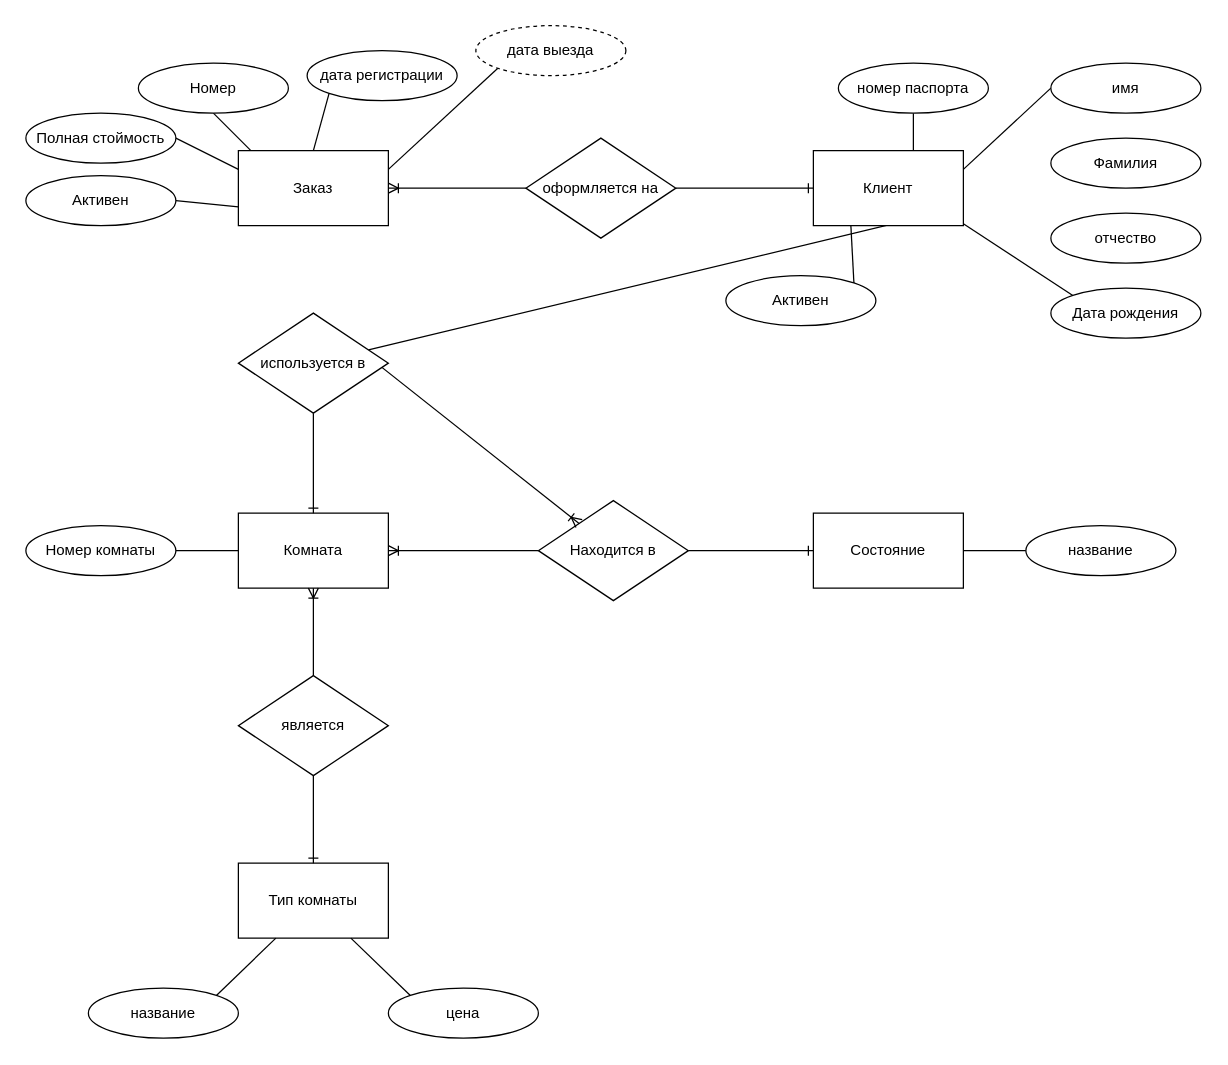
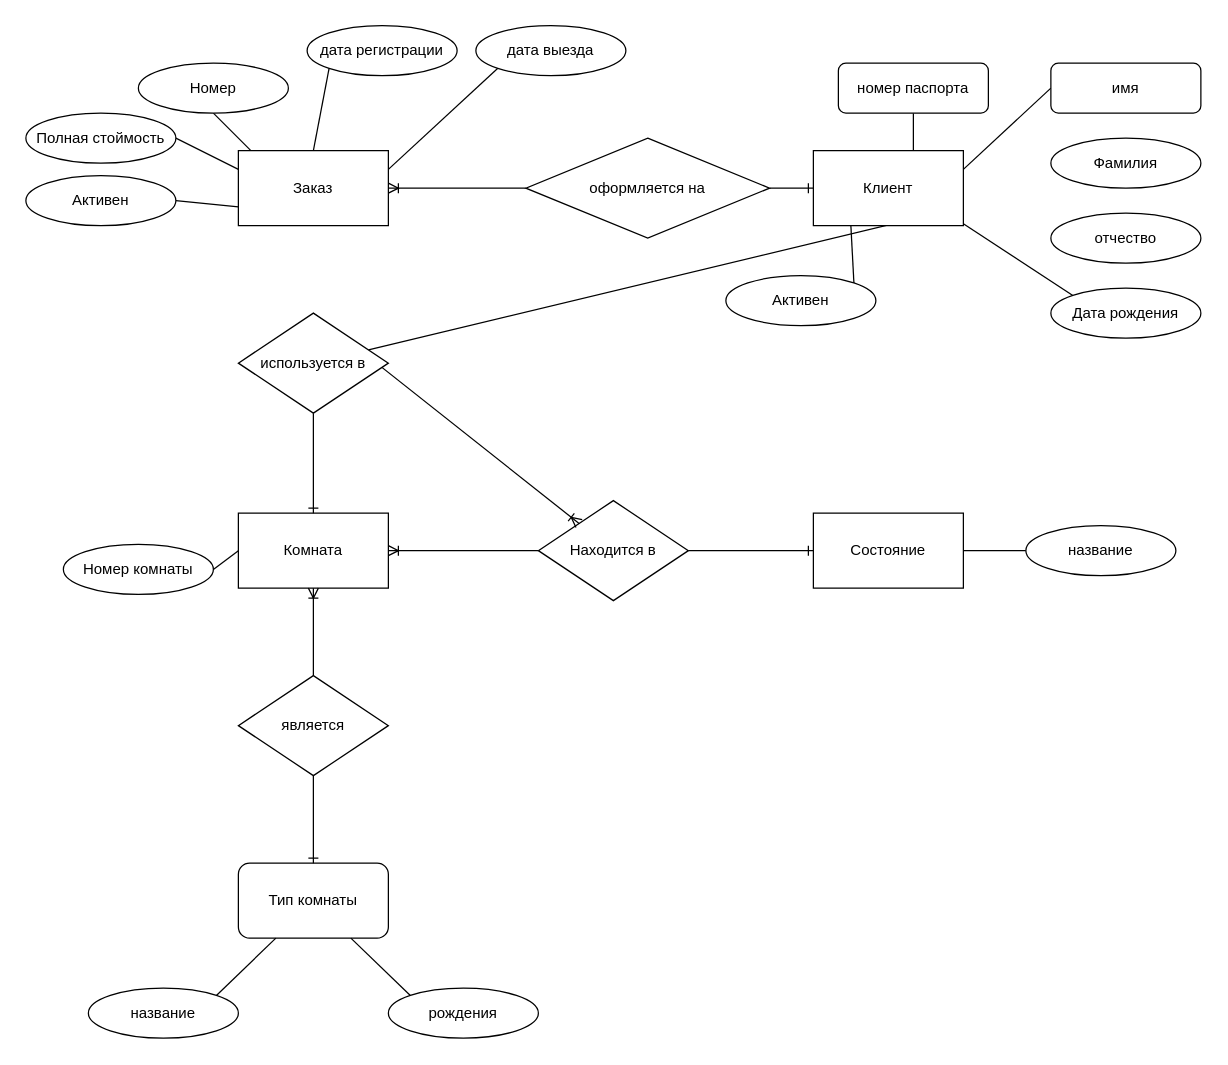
node "дата выезда": style dashed -> solid
node "дата регистрации": moved (382, 76) -> (382, 51)
node "номер паспорта": shape ellipse -> rounded rectangle
node "имя": shape ellipse -> rounded rectangle
node "оформляется на": size 150x100 -> 244x100
node "Номер комнаты": moved (101, 551) -> (138, 569)
node "Тип комнаты": shape rectangle -> rounded rectangle
node "цена": label "цена" -> "рождения"
